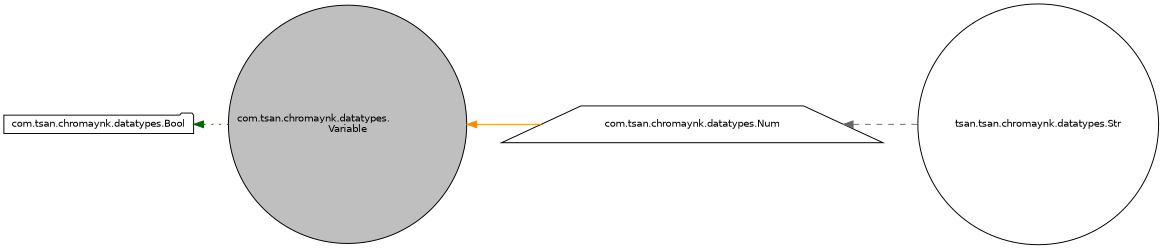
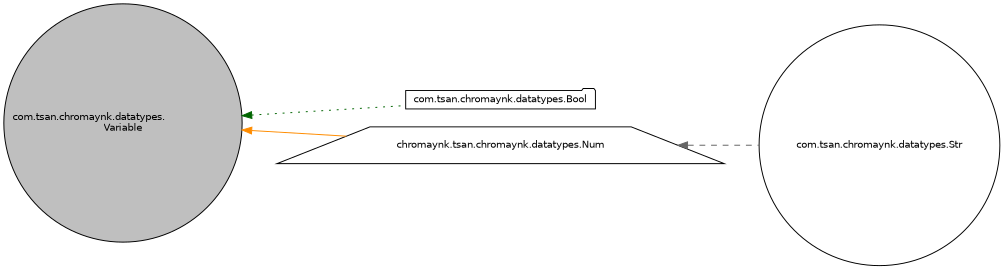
edge "com.tsan.chromaynk.datatypes. Variable" -> "com.tsan.chromaynk.datatypes.Bool": reversed
node "com.tsan.chromaynk.datatypes.Num": label "com.tsan.chromaynk.datatypes.Num" -> "chromaynk.tsan.chromaynk.datatypes.Num"
node "tsan.tsan.chromaynk.datatypes.Str": label "tsan.tsan.chromaynk.datatypes.Str" -> "com.tsan.chromaynk.datatypes.Str"
